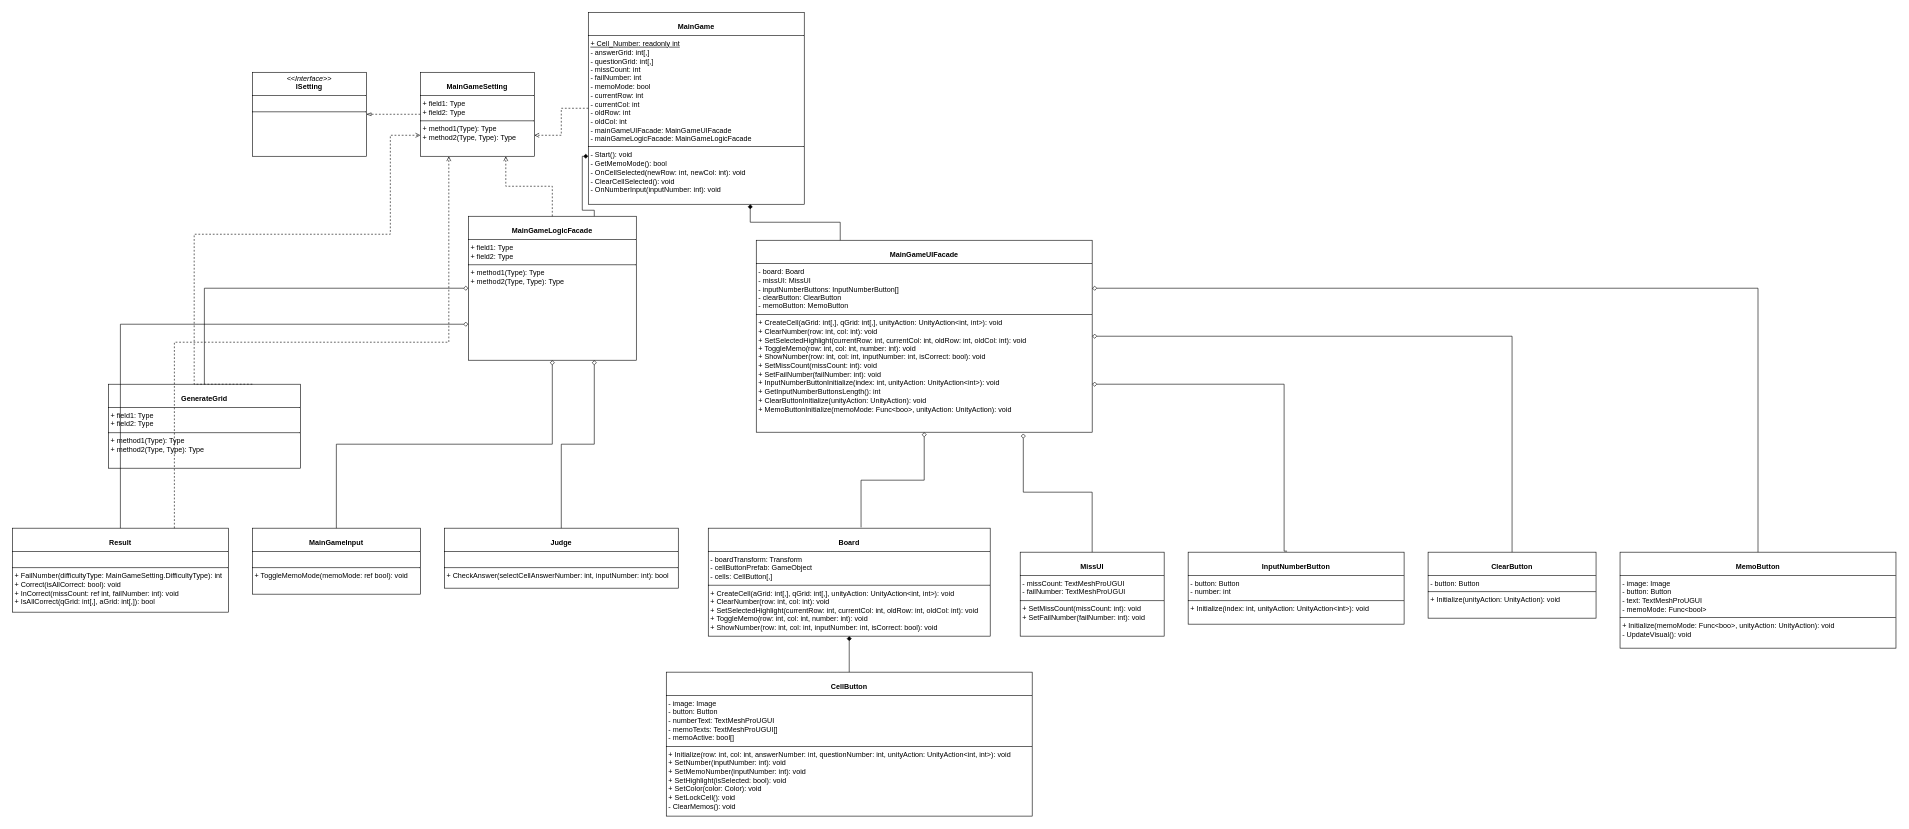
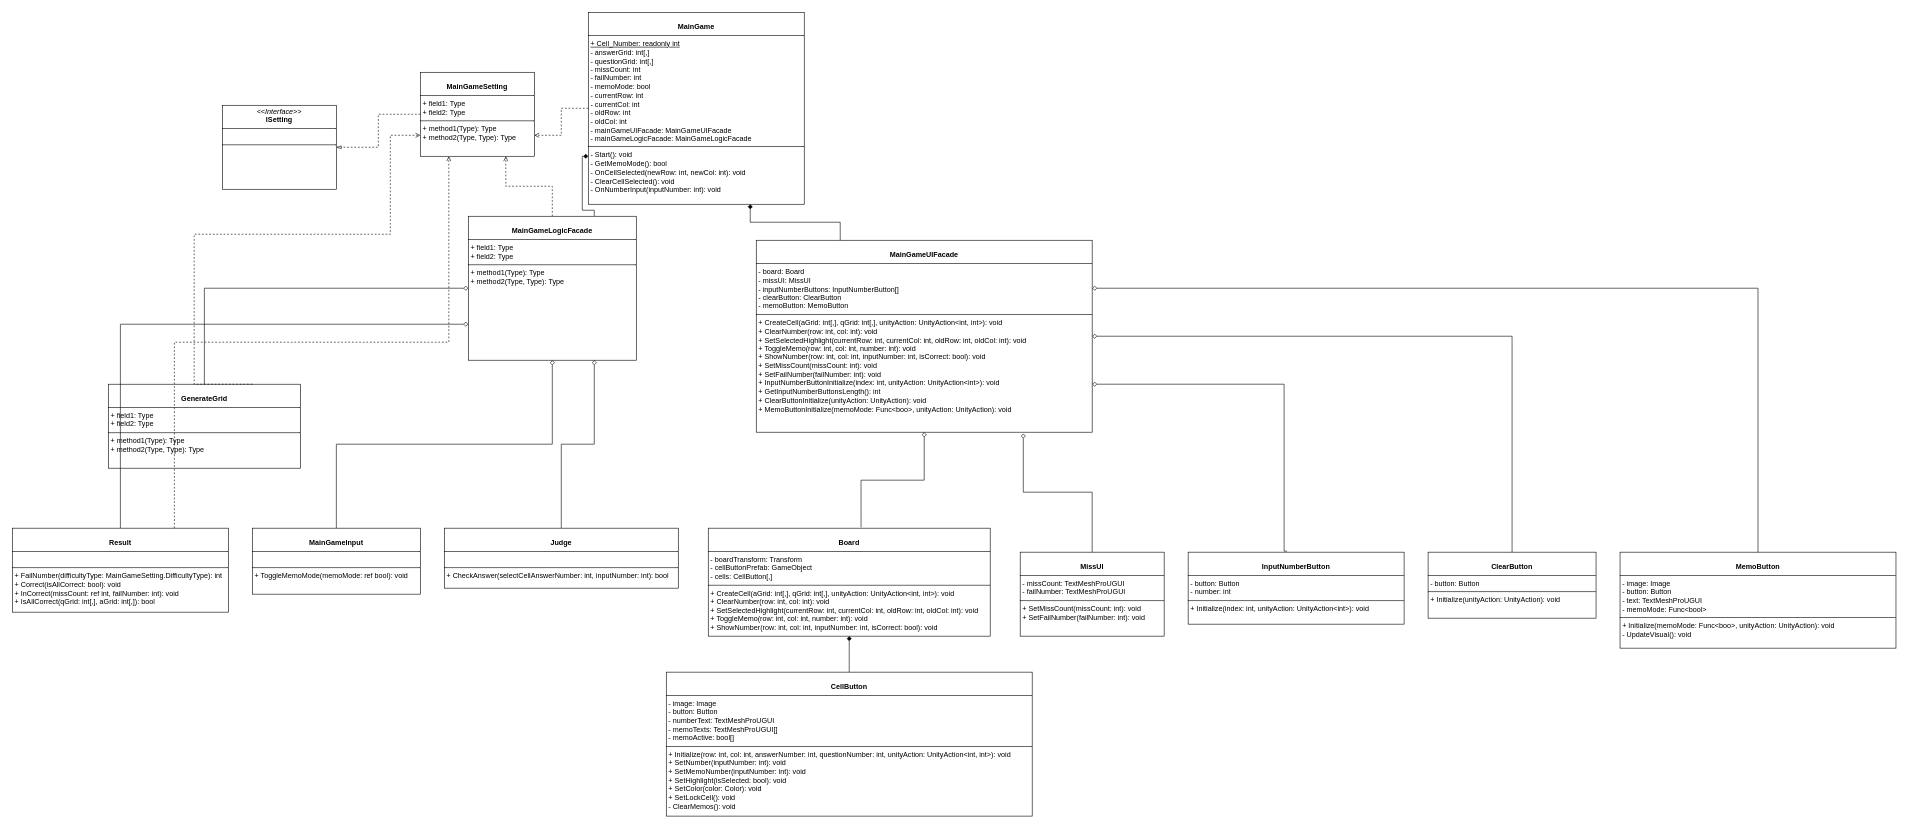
node "<<Interface>> ISetting": moved (309, 114) -> (279, 147)
